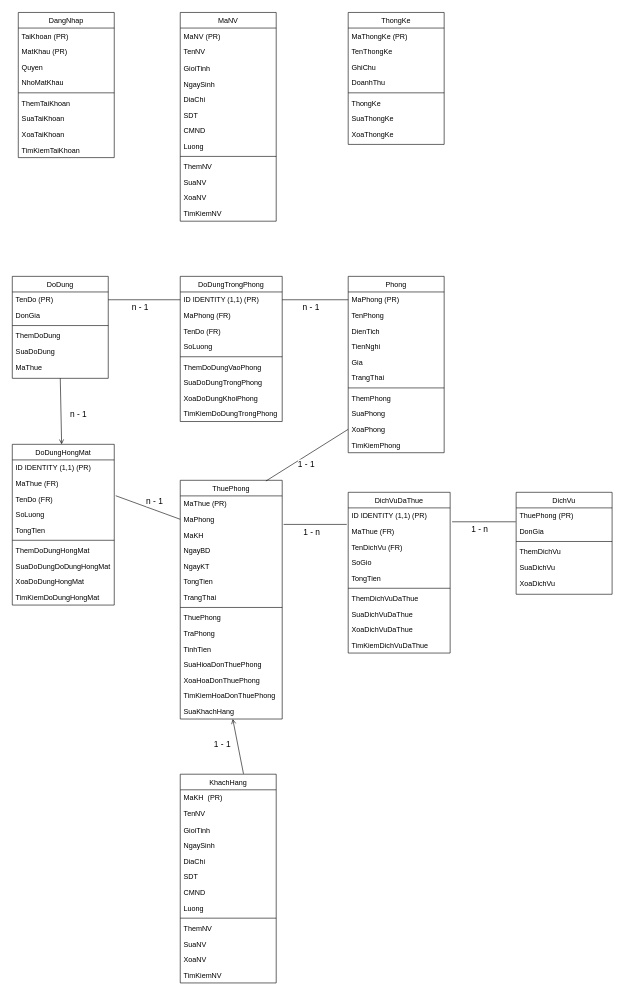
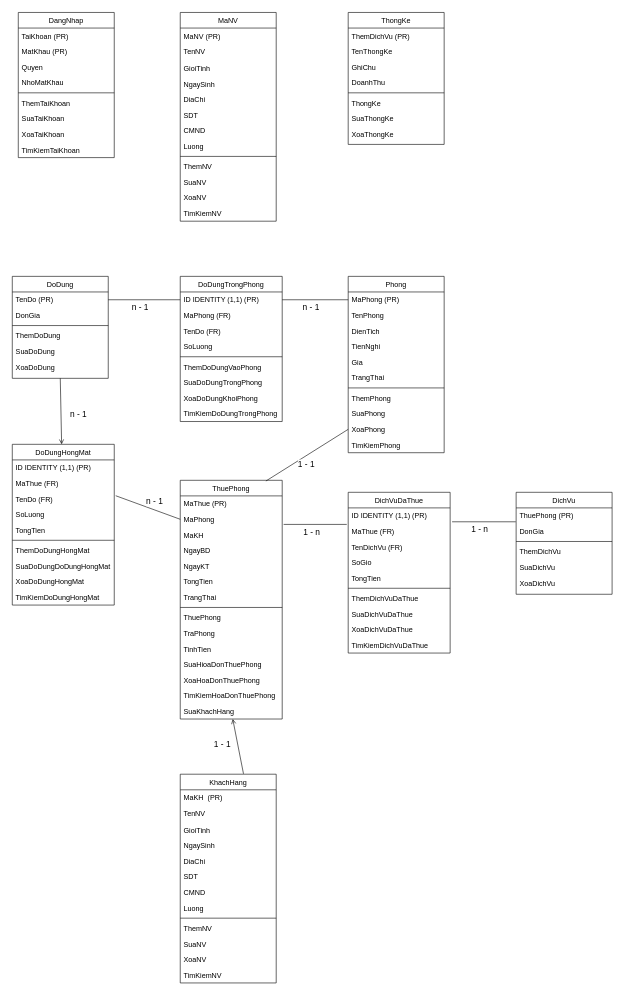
node "MaThongKe (PR)": label "MaThongKe (PR)" -> "ThemDichVu (PR)"
node "MaThue": label "MaThue" -> "XoaDoDung"
